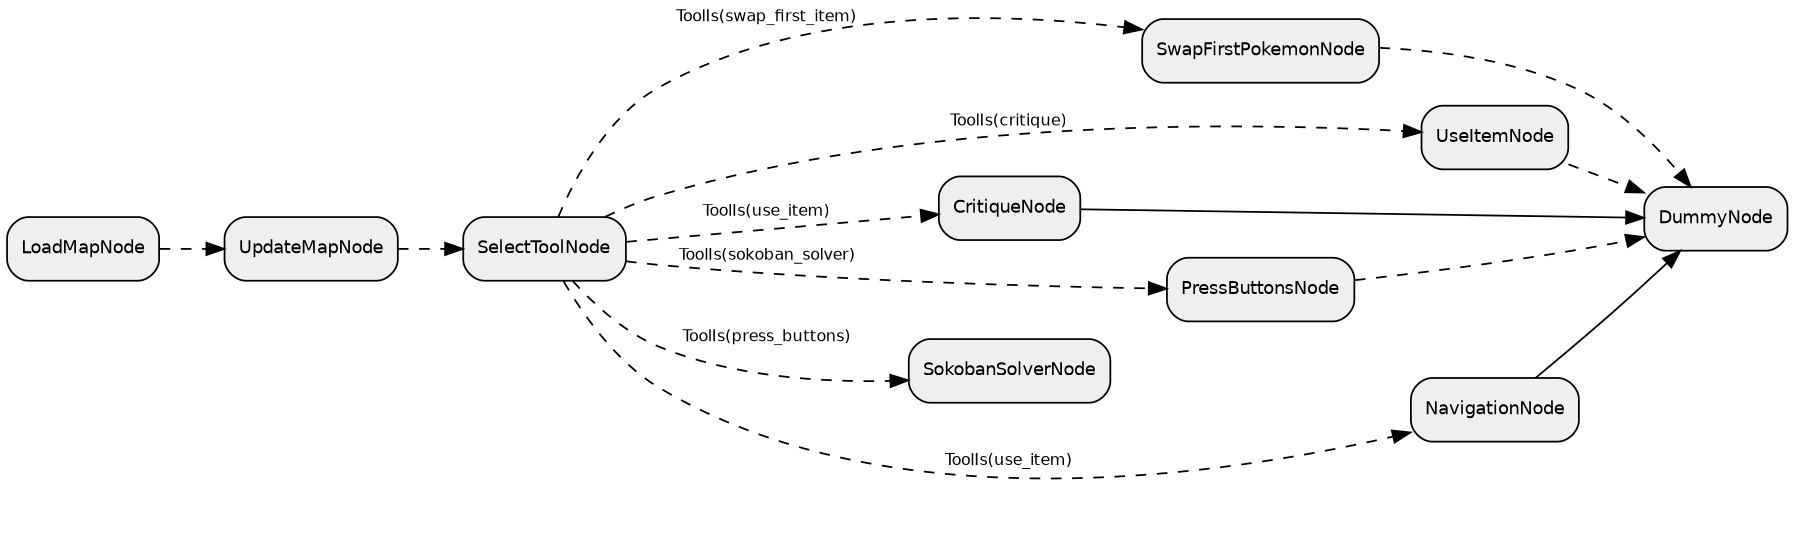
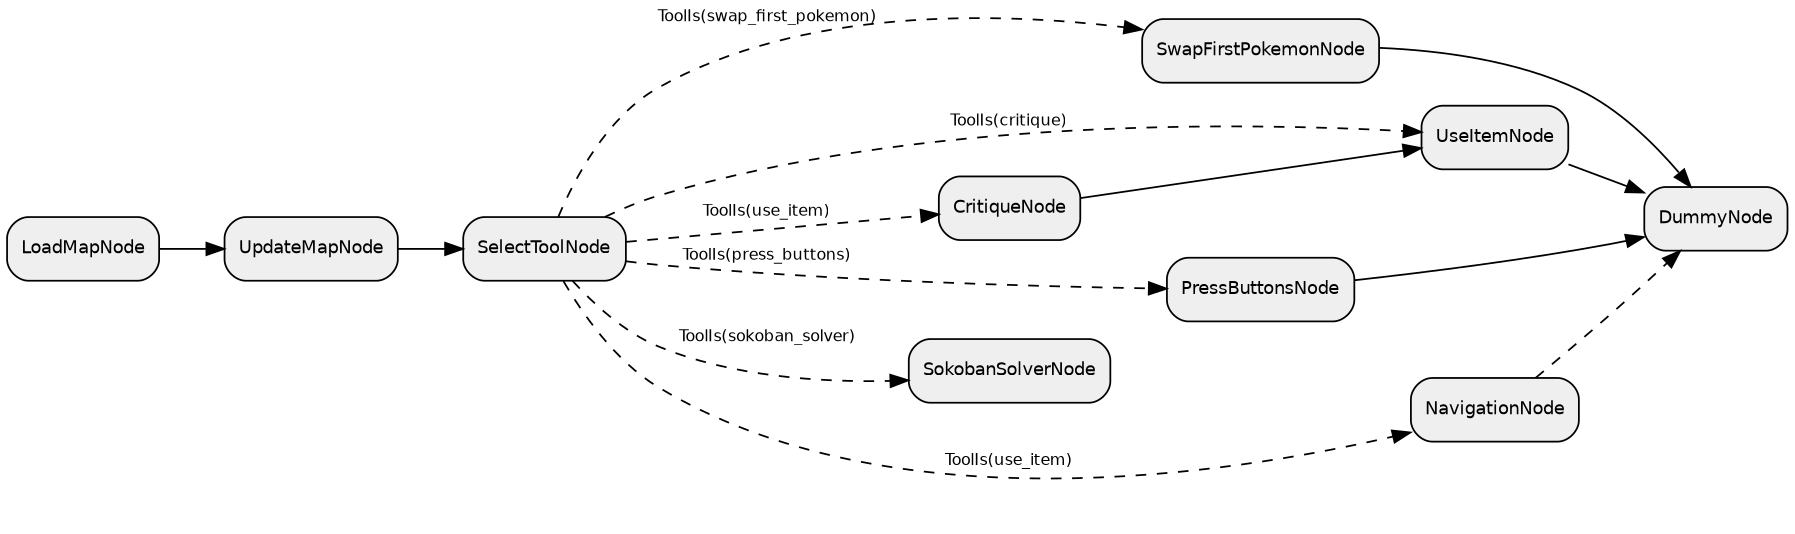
edge "SelectToolNode" -> "SwapFirstPokemonNode": label "ToolIs(swap_first_item)" -> "ToolIs(swap_first_pokemon)"
edge "SwapFirstPokemonNode" -> "DummyNode": style dashed -> solid
edge "UseItemNode" -> "DummyNode": style dashed -> solid
edge "CritiqueNode" -> "DummyNode": now "CritiqueNode" -> "UseItemNode"
edge "LoadMapNode" -> "UpdateMapNode": style dashed -> solid
edge "UpdateMapNode" -> "SelectToolNode": style dashed -> solid
edge "SelectToolNode" -> "PressButtonsNode": label "ToolIs(sokoban_solver)" -> "ToolIs(press_buttons)"
edge "PressButtonsNode" -> "DummyNode": style dashed -> solid
edge "NavigationNode" -> "DummyNode": style solid -> dashed
edge "SelectToolNode" -> "SokobanSolverNode": label "ToolIs(press_buttons)" -> "ToolIs(sokoban_solver)"
